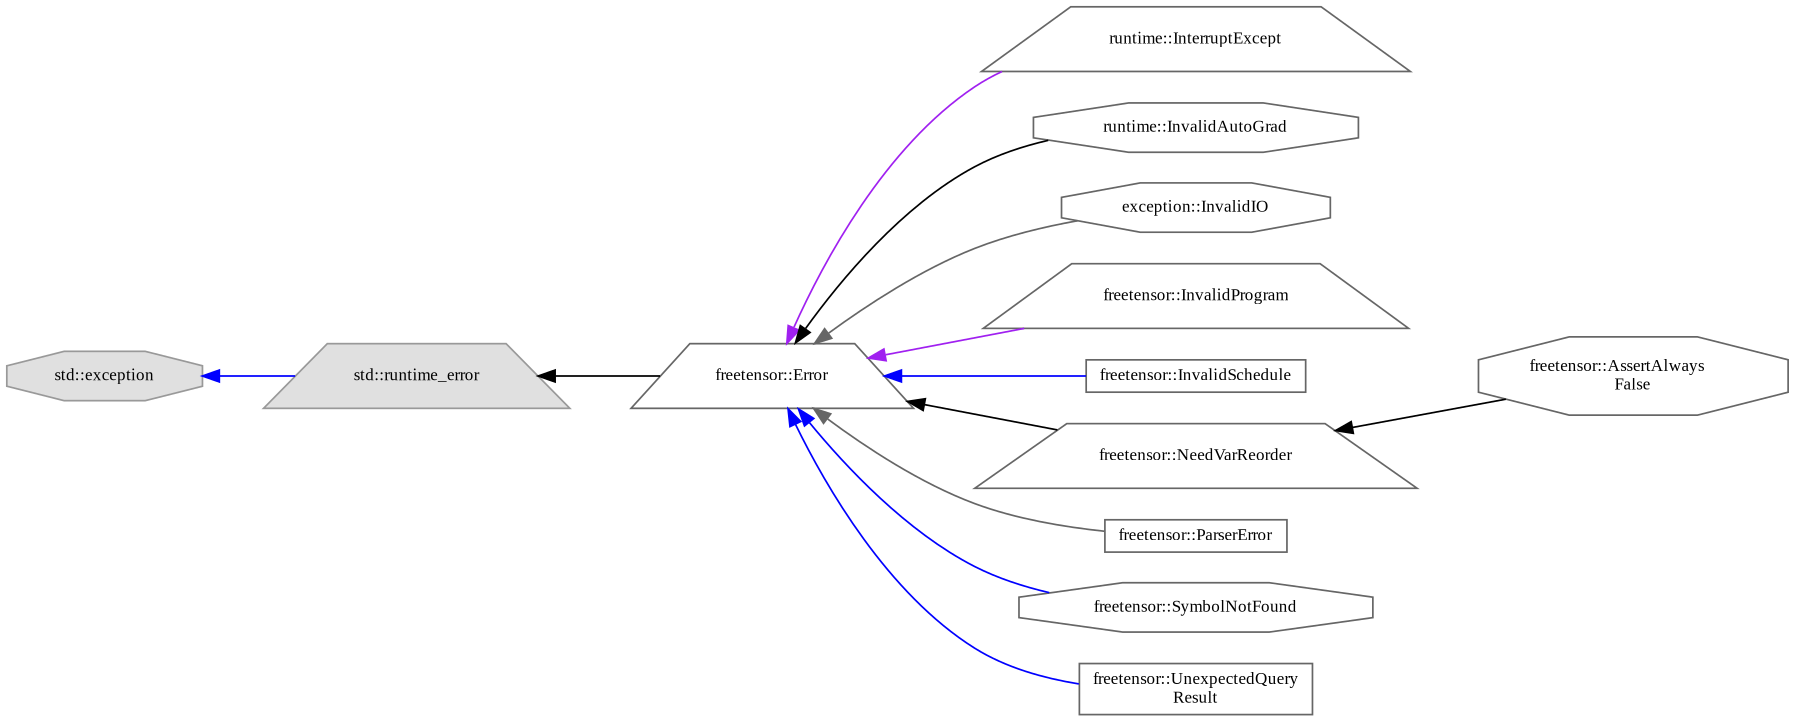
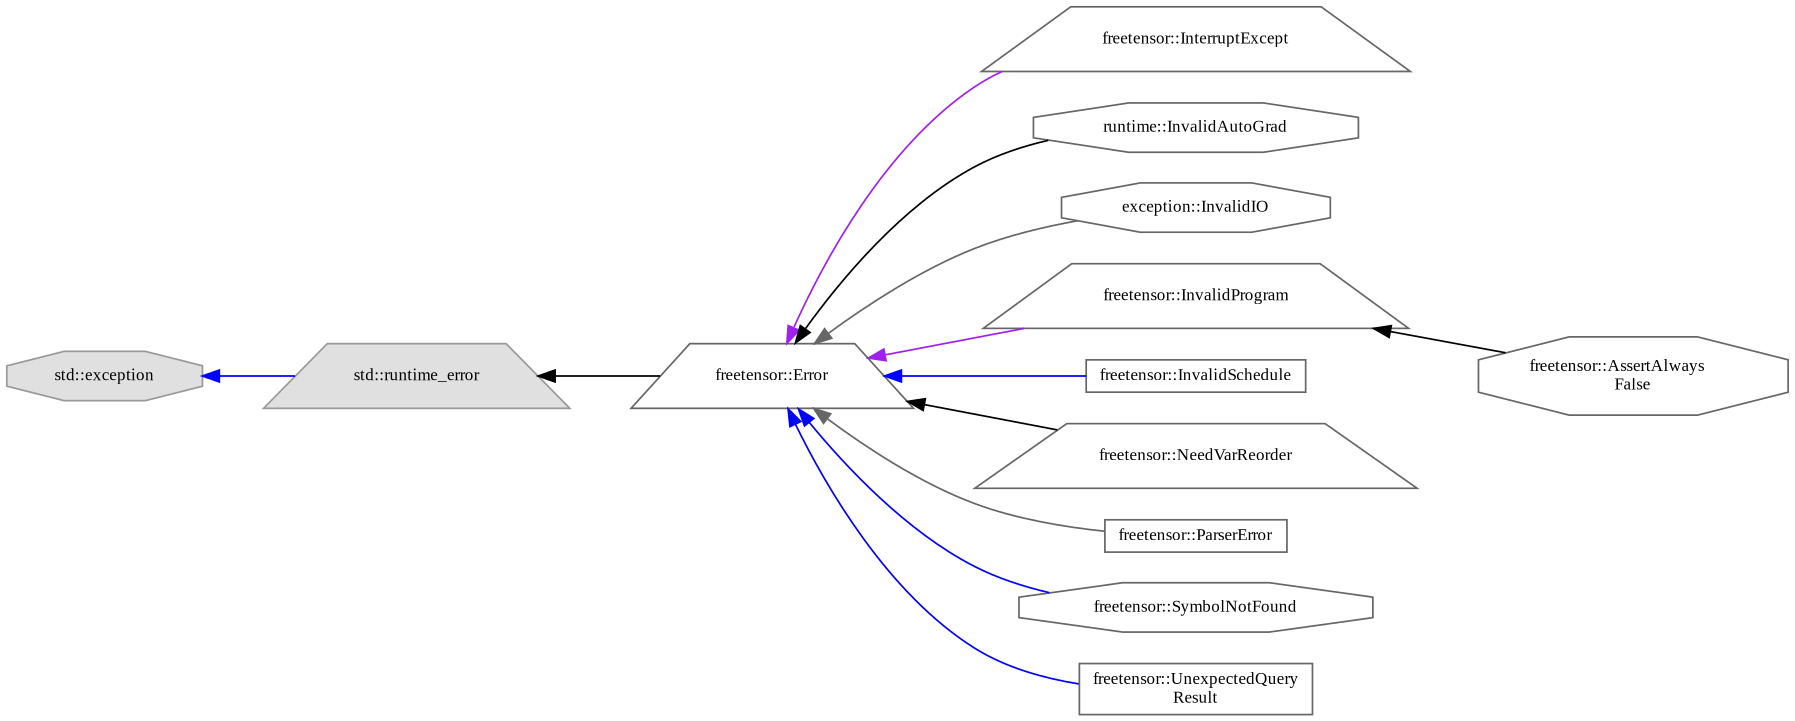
node "runtime::InterruptExcept": label "runtime::InterruptExcept" -> "freetensor::InterruptExcept"
edge "freetensor::AssertAlways False" -> "freetensor::NeedVarReorder": now "freetensor::AssertAlways False" -> "freetensor::InvalidProgram"
